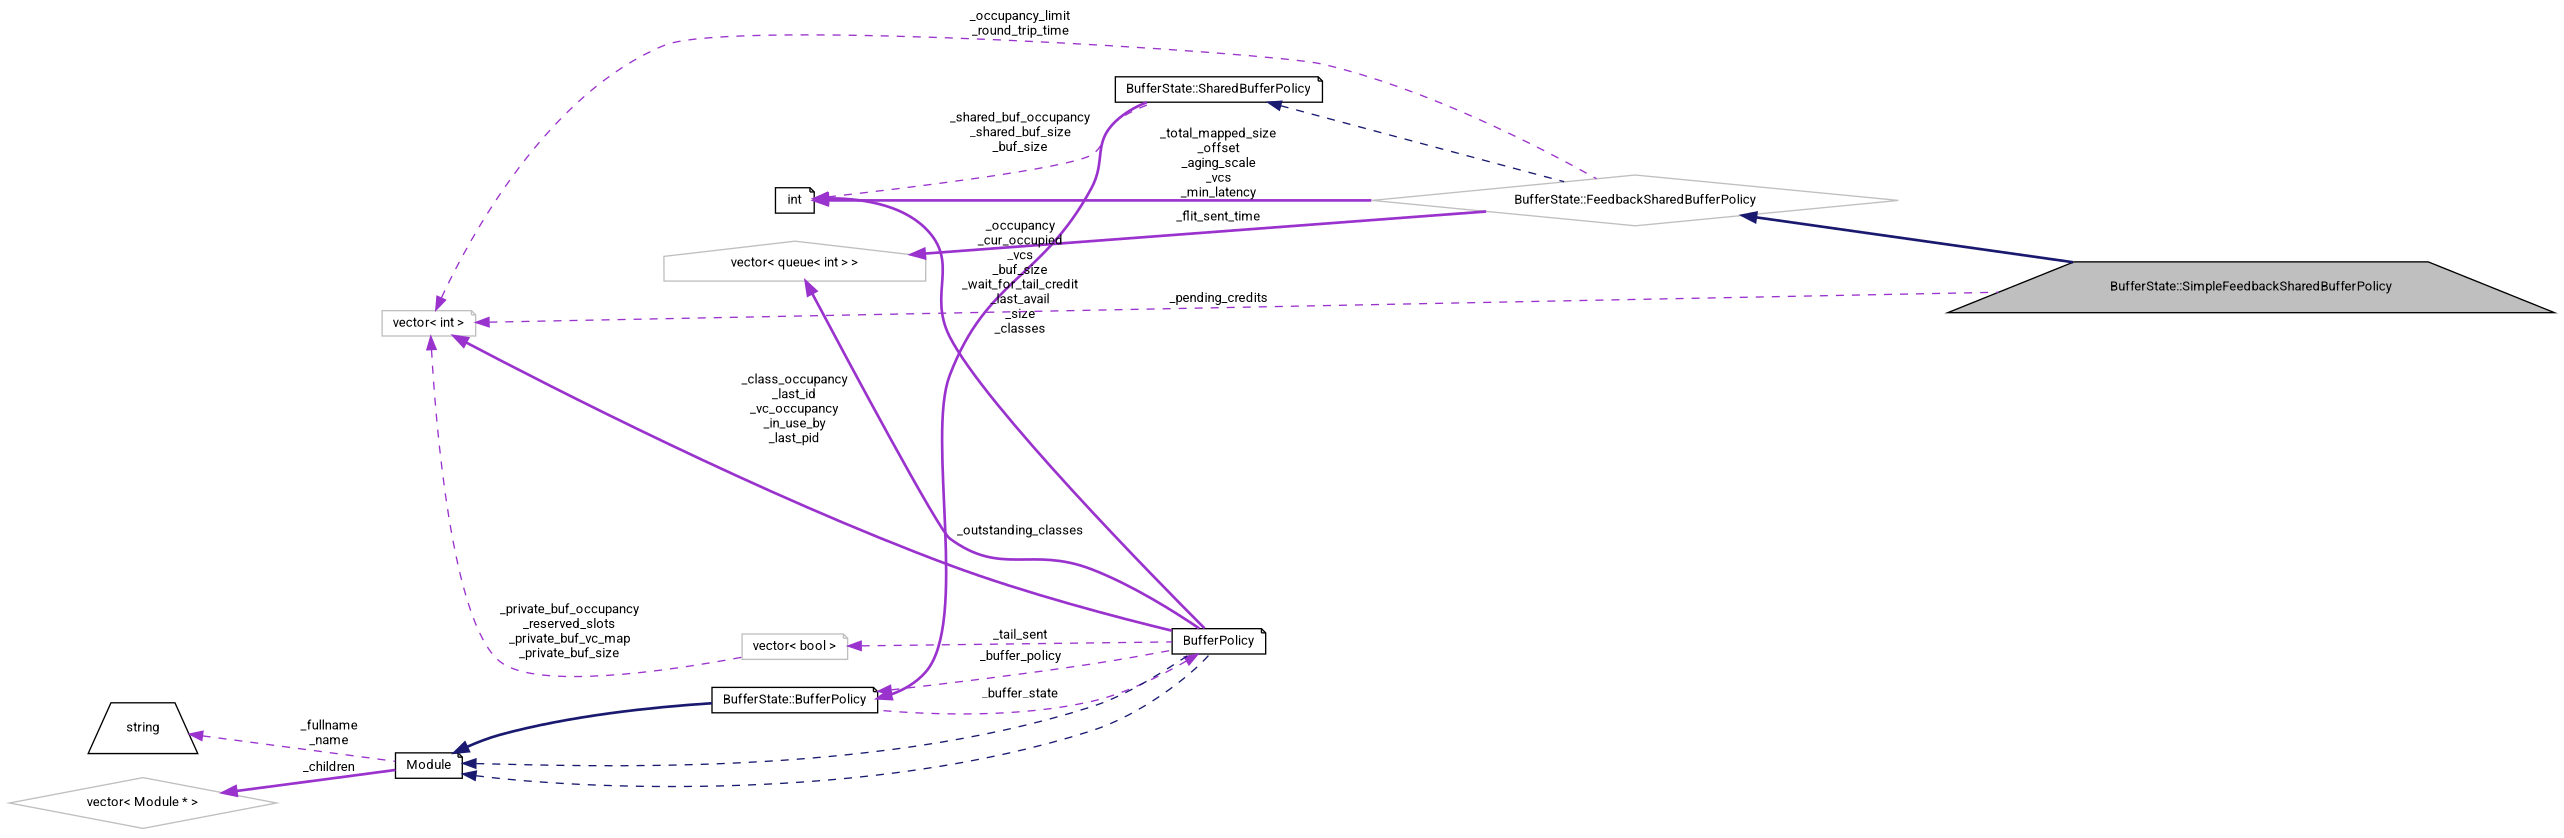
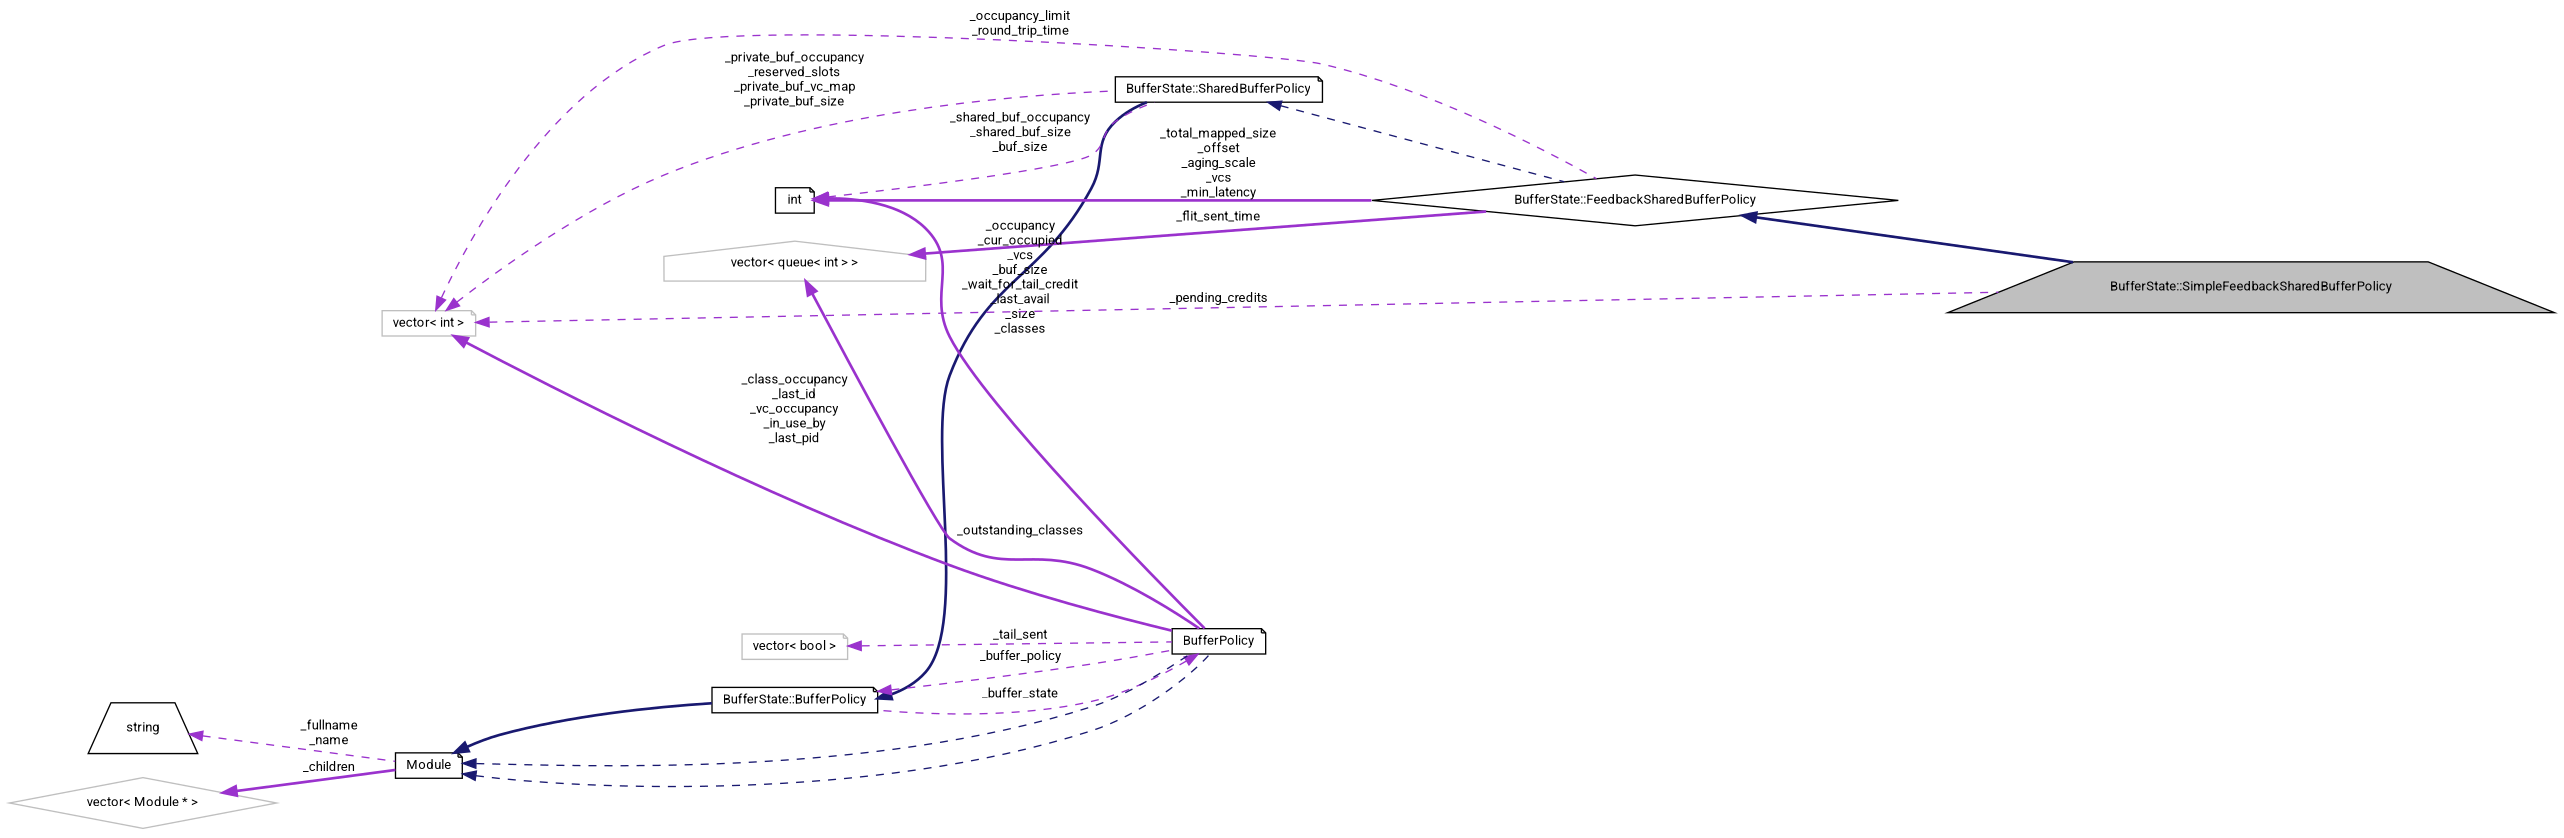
node "BufferState::FeedbackSharedBufferPolicy": color grey75 -> black
edge "BufferState::SharedBufferPolicy" -> "BufferState::BufferPolicy": color darkorchid3 -> midnightblue
edge "vector< bool >" -> "vector< int >": now "BufferState::SharedBufferPolicy" -> "vector< int >"
